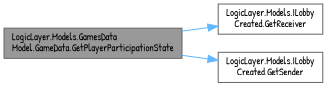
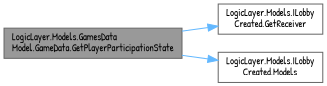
node "LogicLayer.Models.ILobby Created.GetSender": label "LogicLayer.Models.ILobby Created.GetSender" -> "LogicLayer.Models.ILobby Created.Models"
